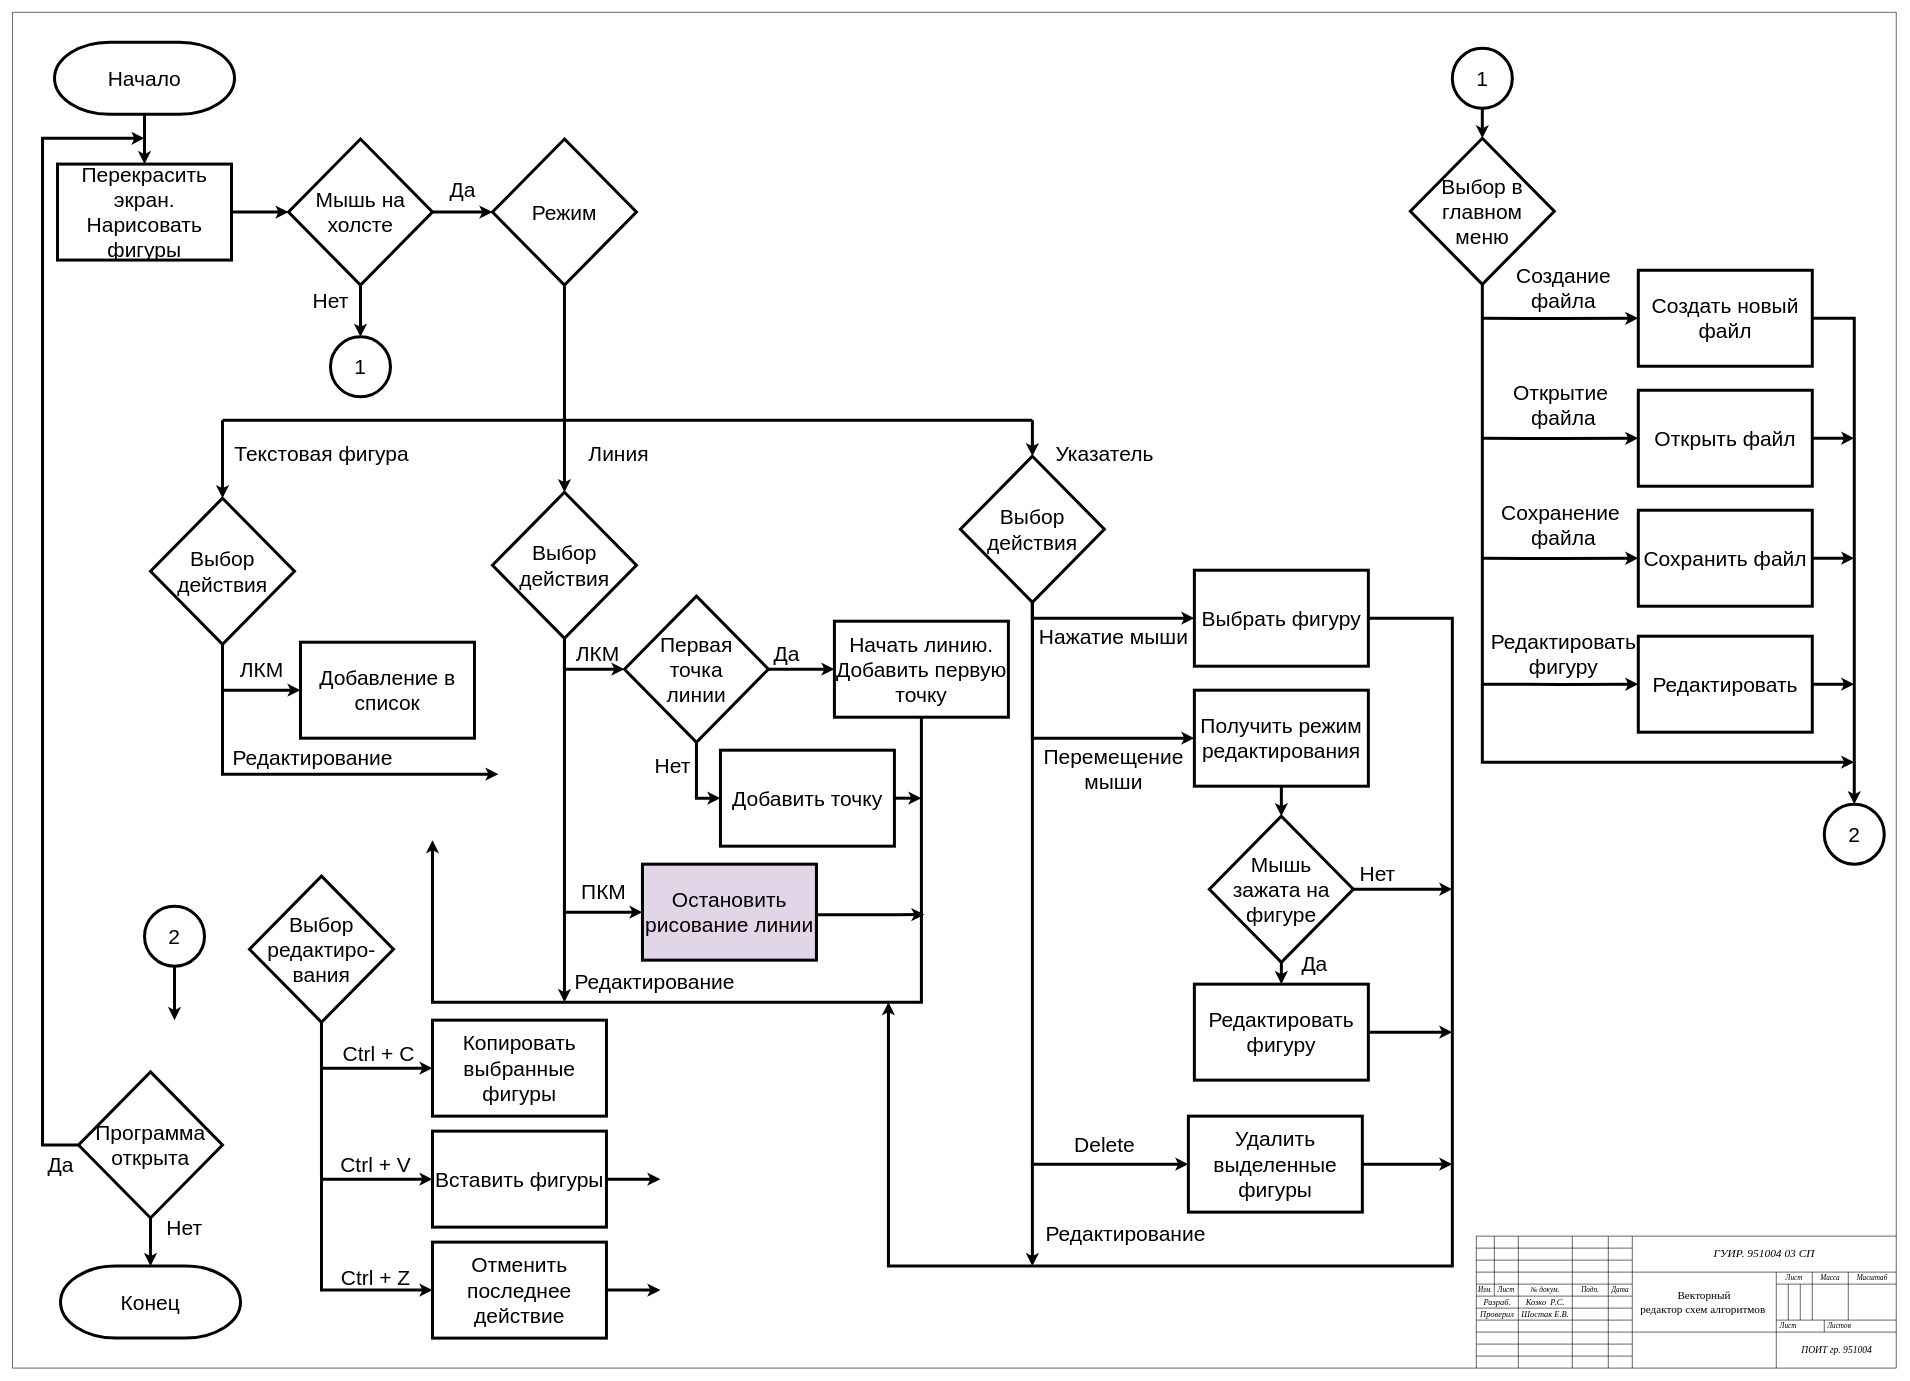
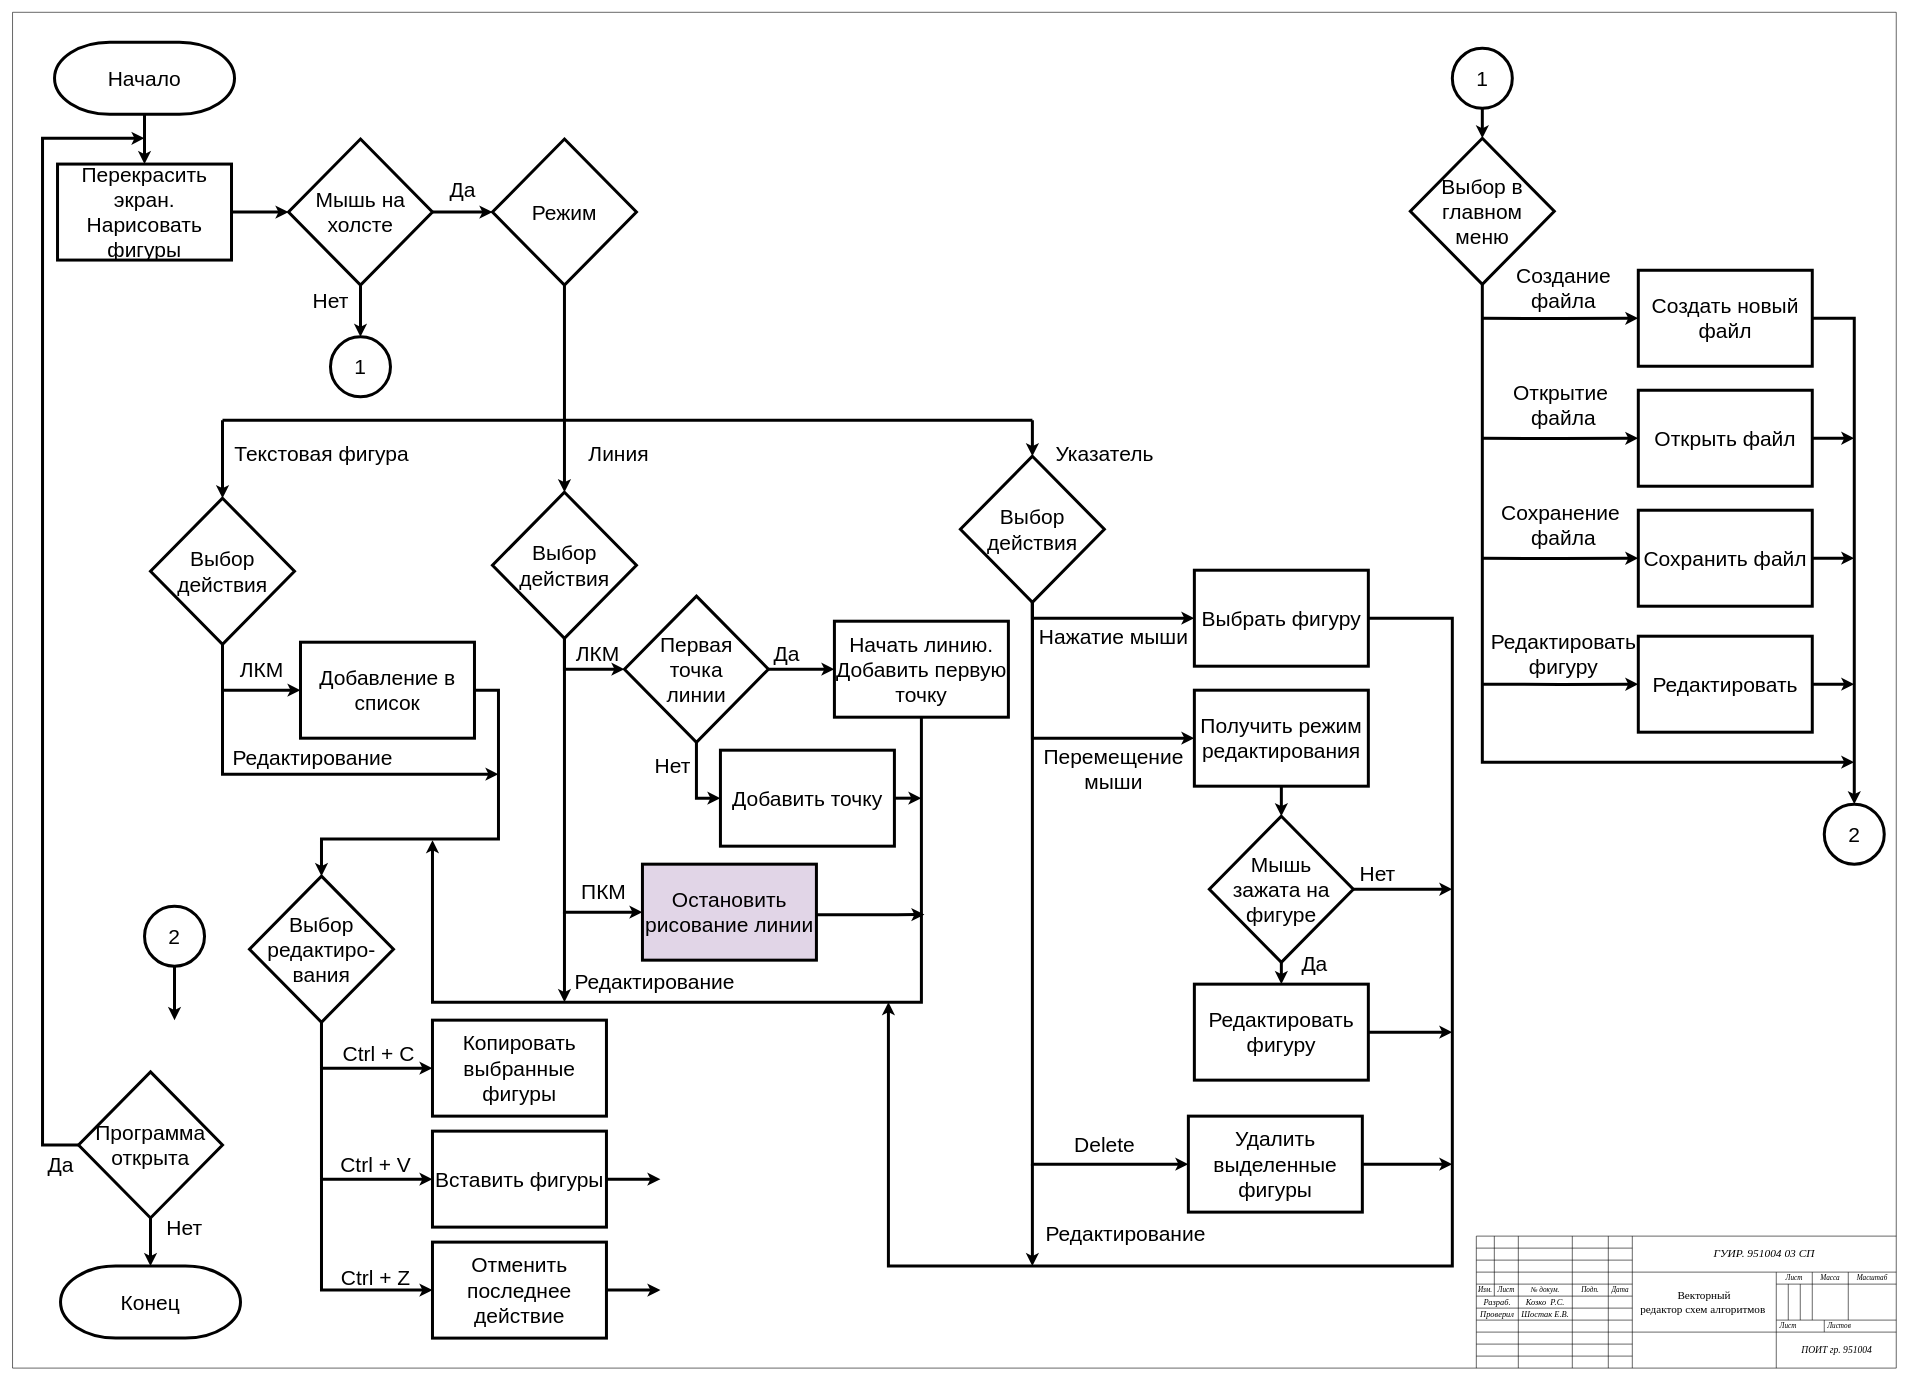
edge "Добавление в список" -> "Выбор редактиро-вания": added
